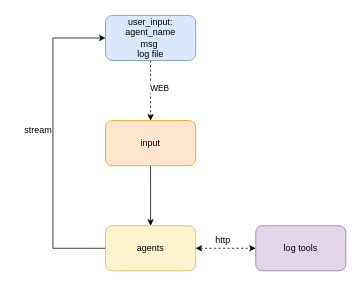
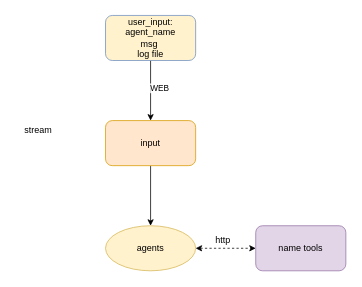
node "user_input: agent_name msg log file": fillcolor #dae8fc -> #fff2cc
edge "user_input: agent_name msg log file" -> "input": style dashed -> solid
edge "agents" -> "user_input: agent_name msg log file": removed
node "agents": shape rounded rectangle -> ellipse
node "log tools": label "log tools" -> "name tools"
